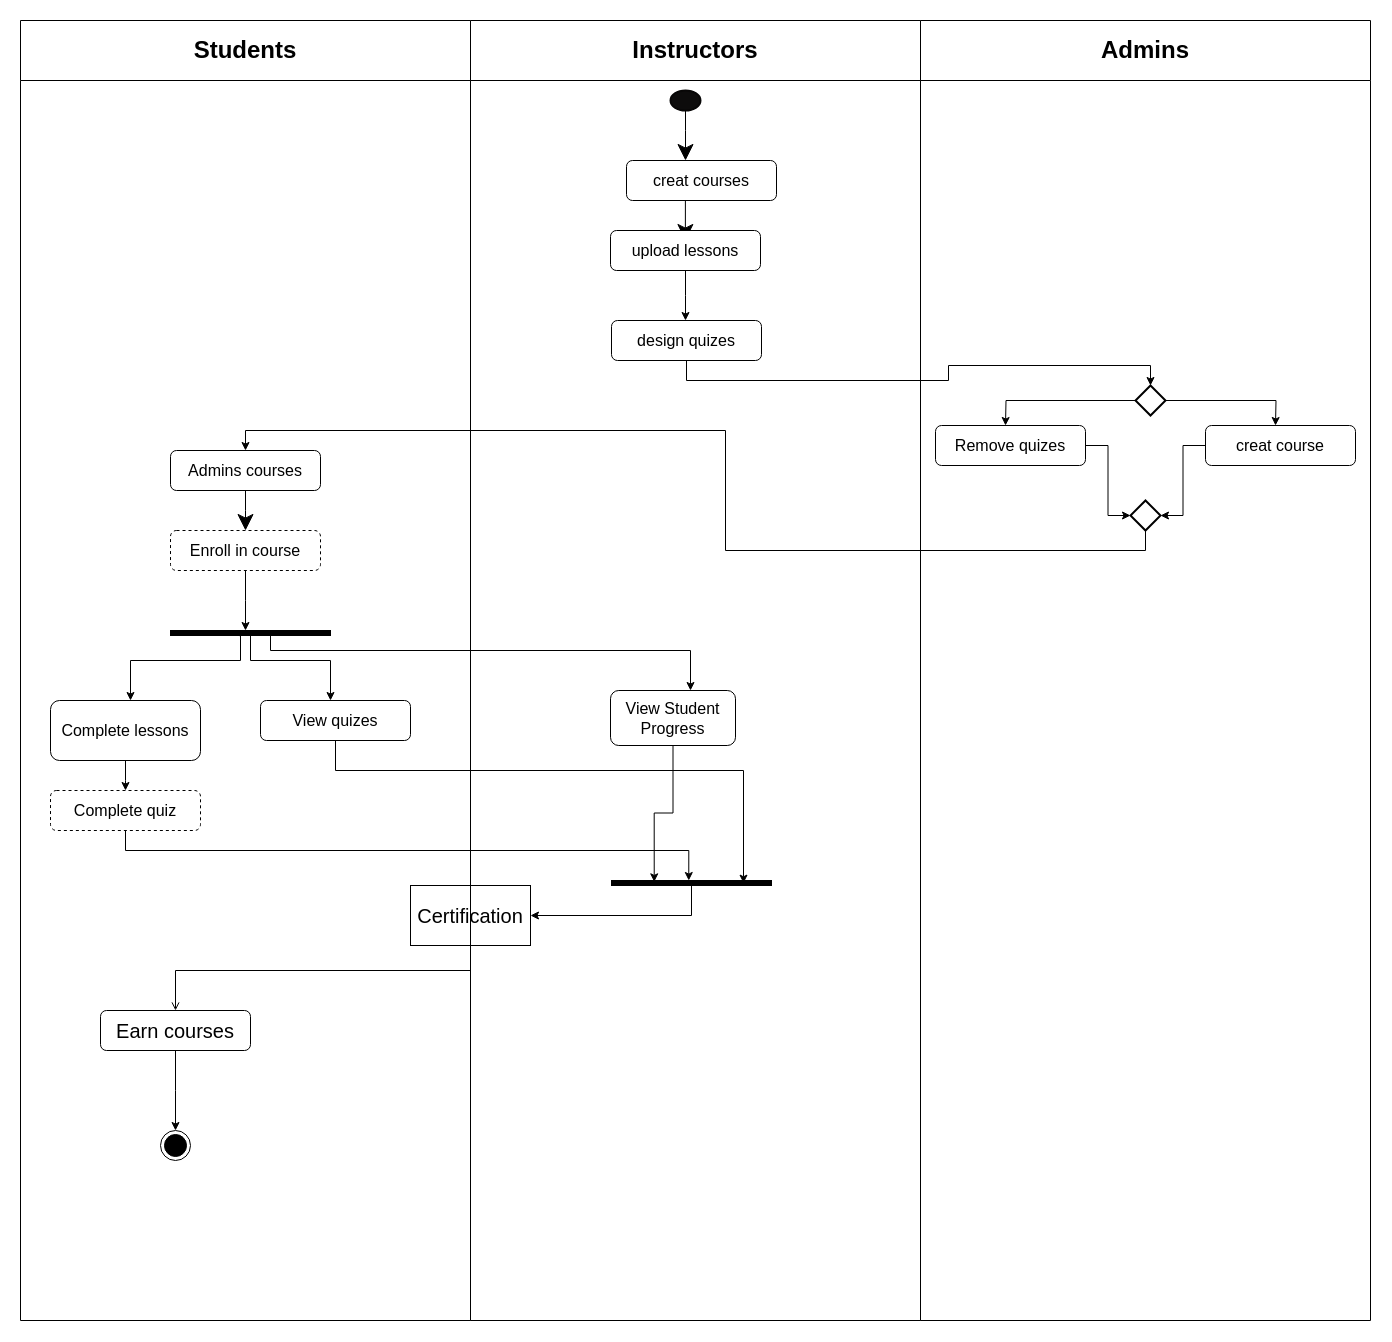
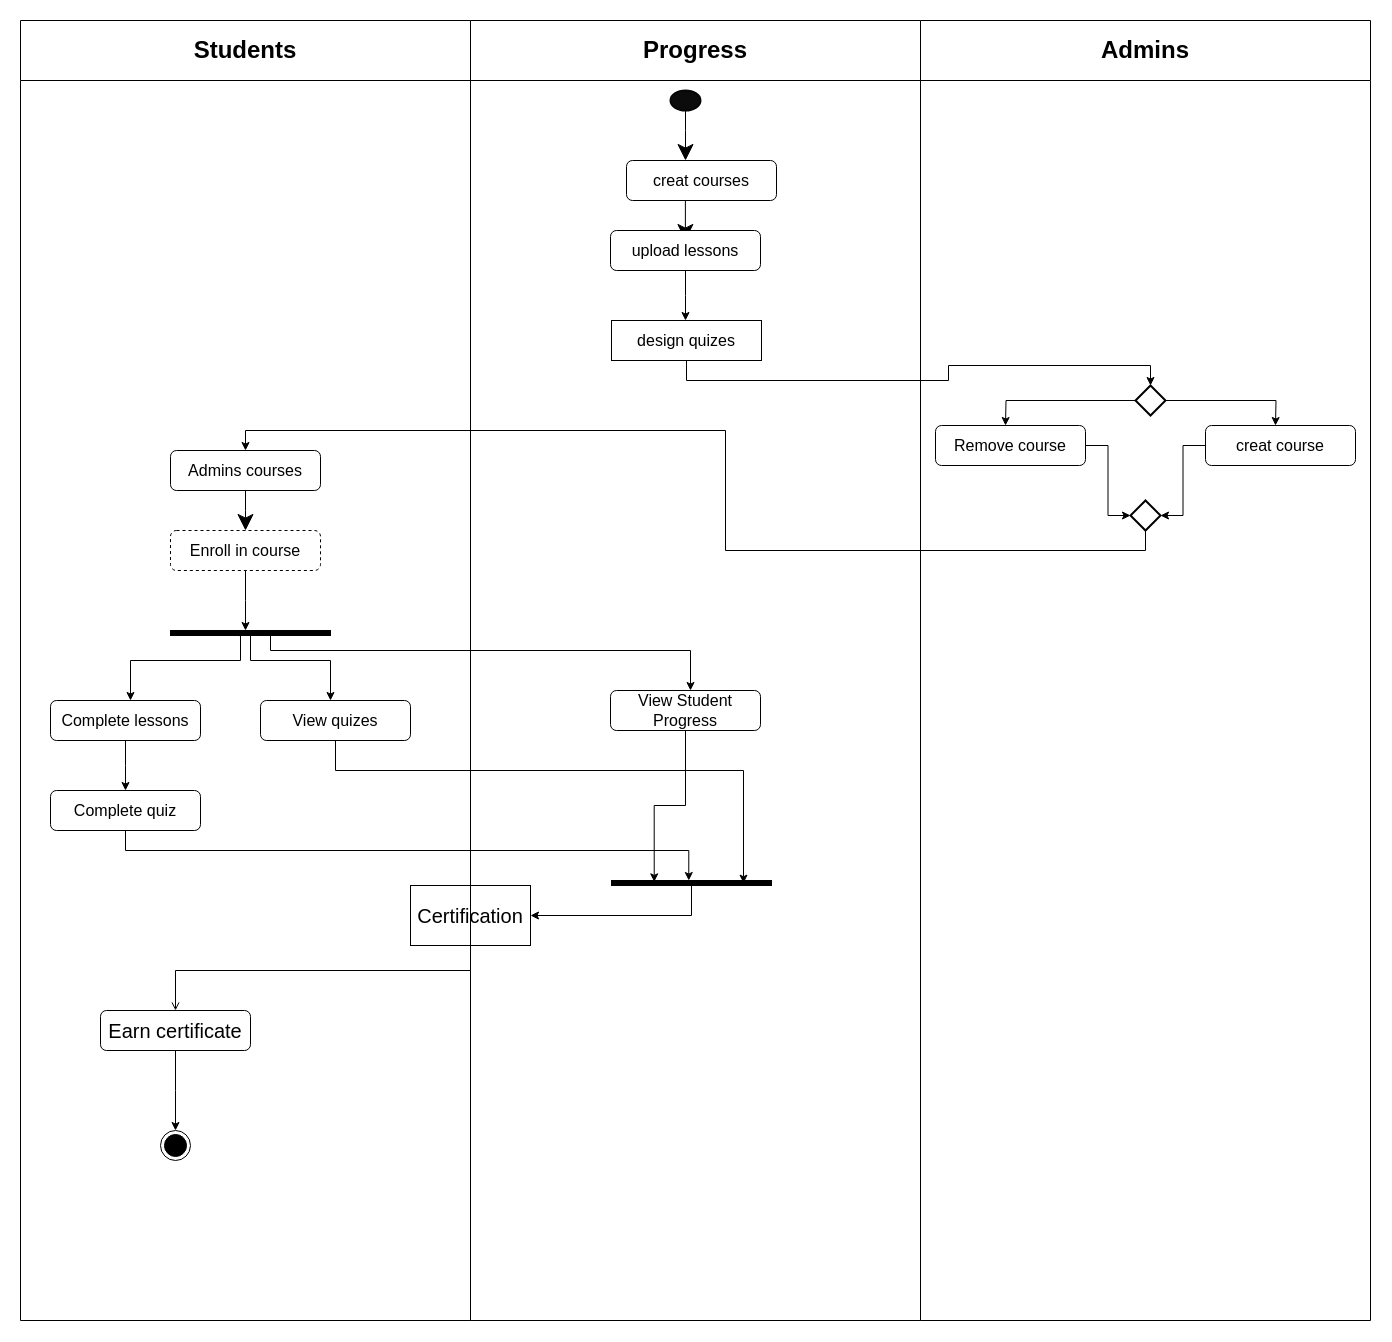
node "Instructors": label "Instructors" -> "Progress"
node "design quizes": shape rounded rectangle -> rectangle
node "Remove quizes": label "Remove quizes" -> "Remove course"
node "View Student Progress": size 125x55 -> 150x40
node "Complete lessons": size 150x60 -> 150x40
node "Complete quiz": style dashed -> solid
node "Earn courses": label "Earn courses" -> "Earn certificate"
